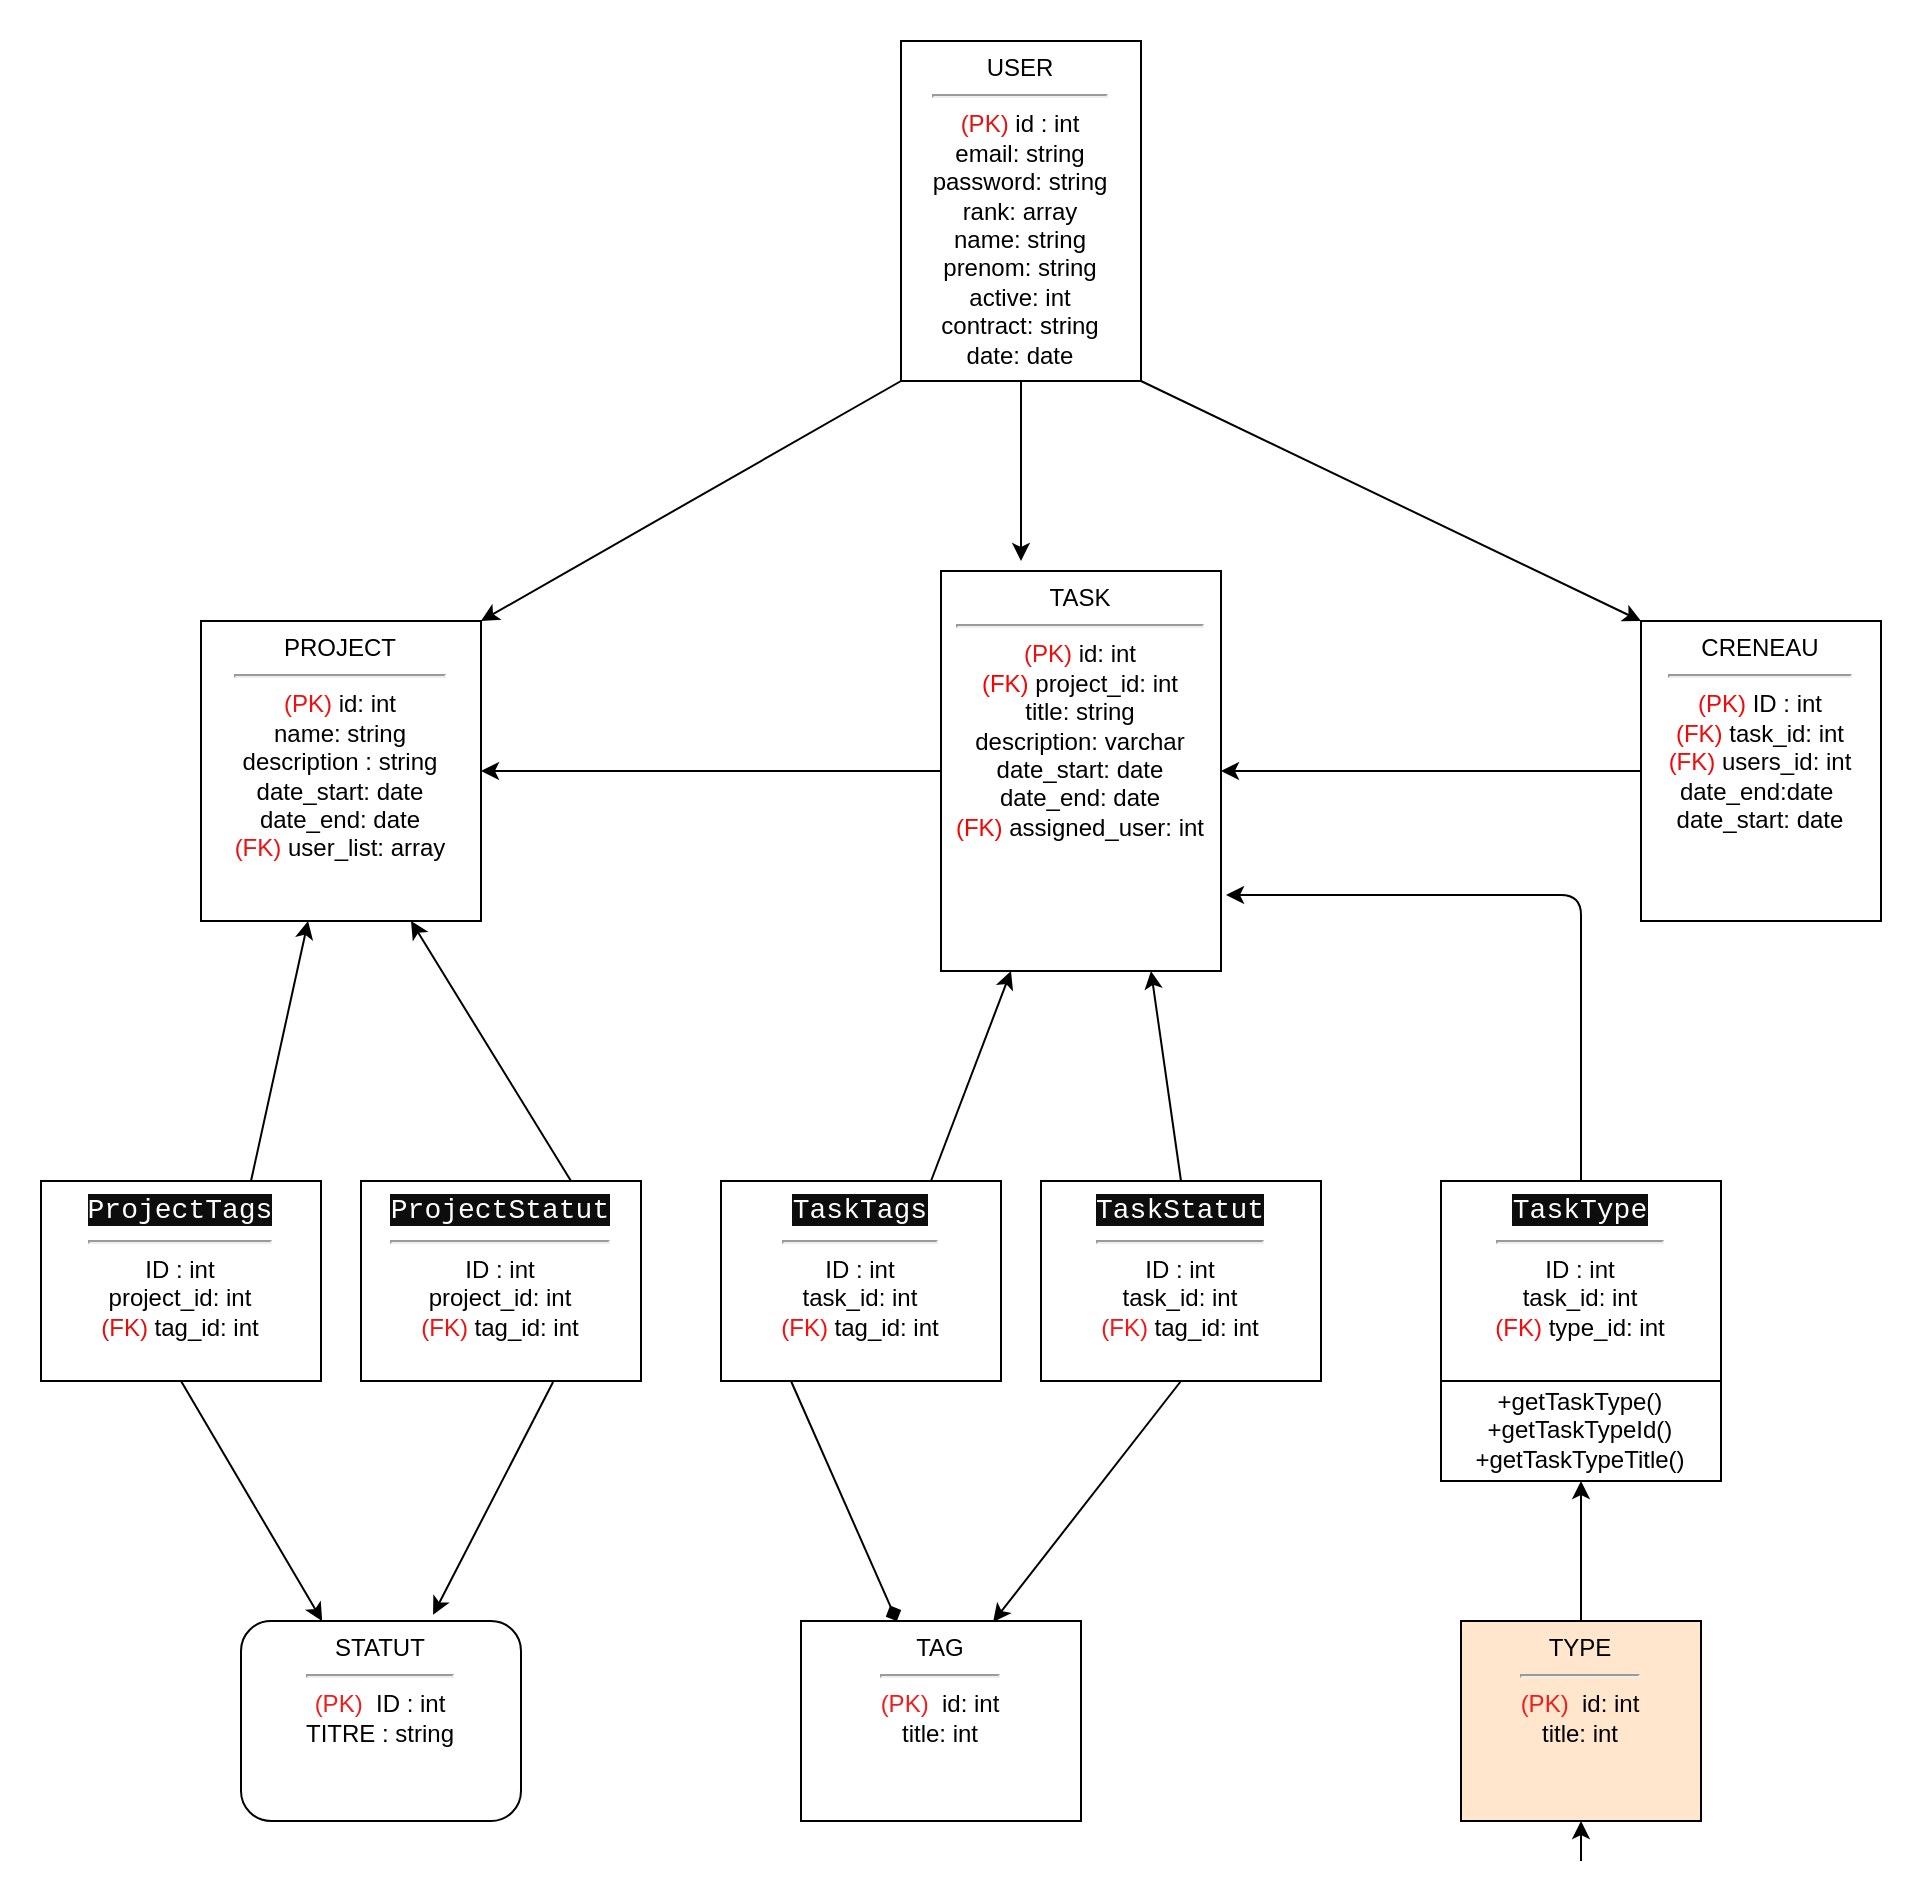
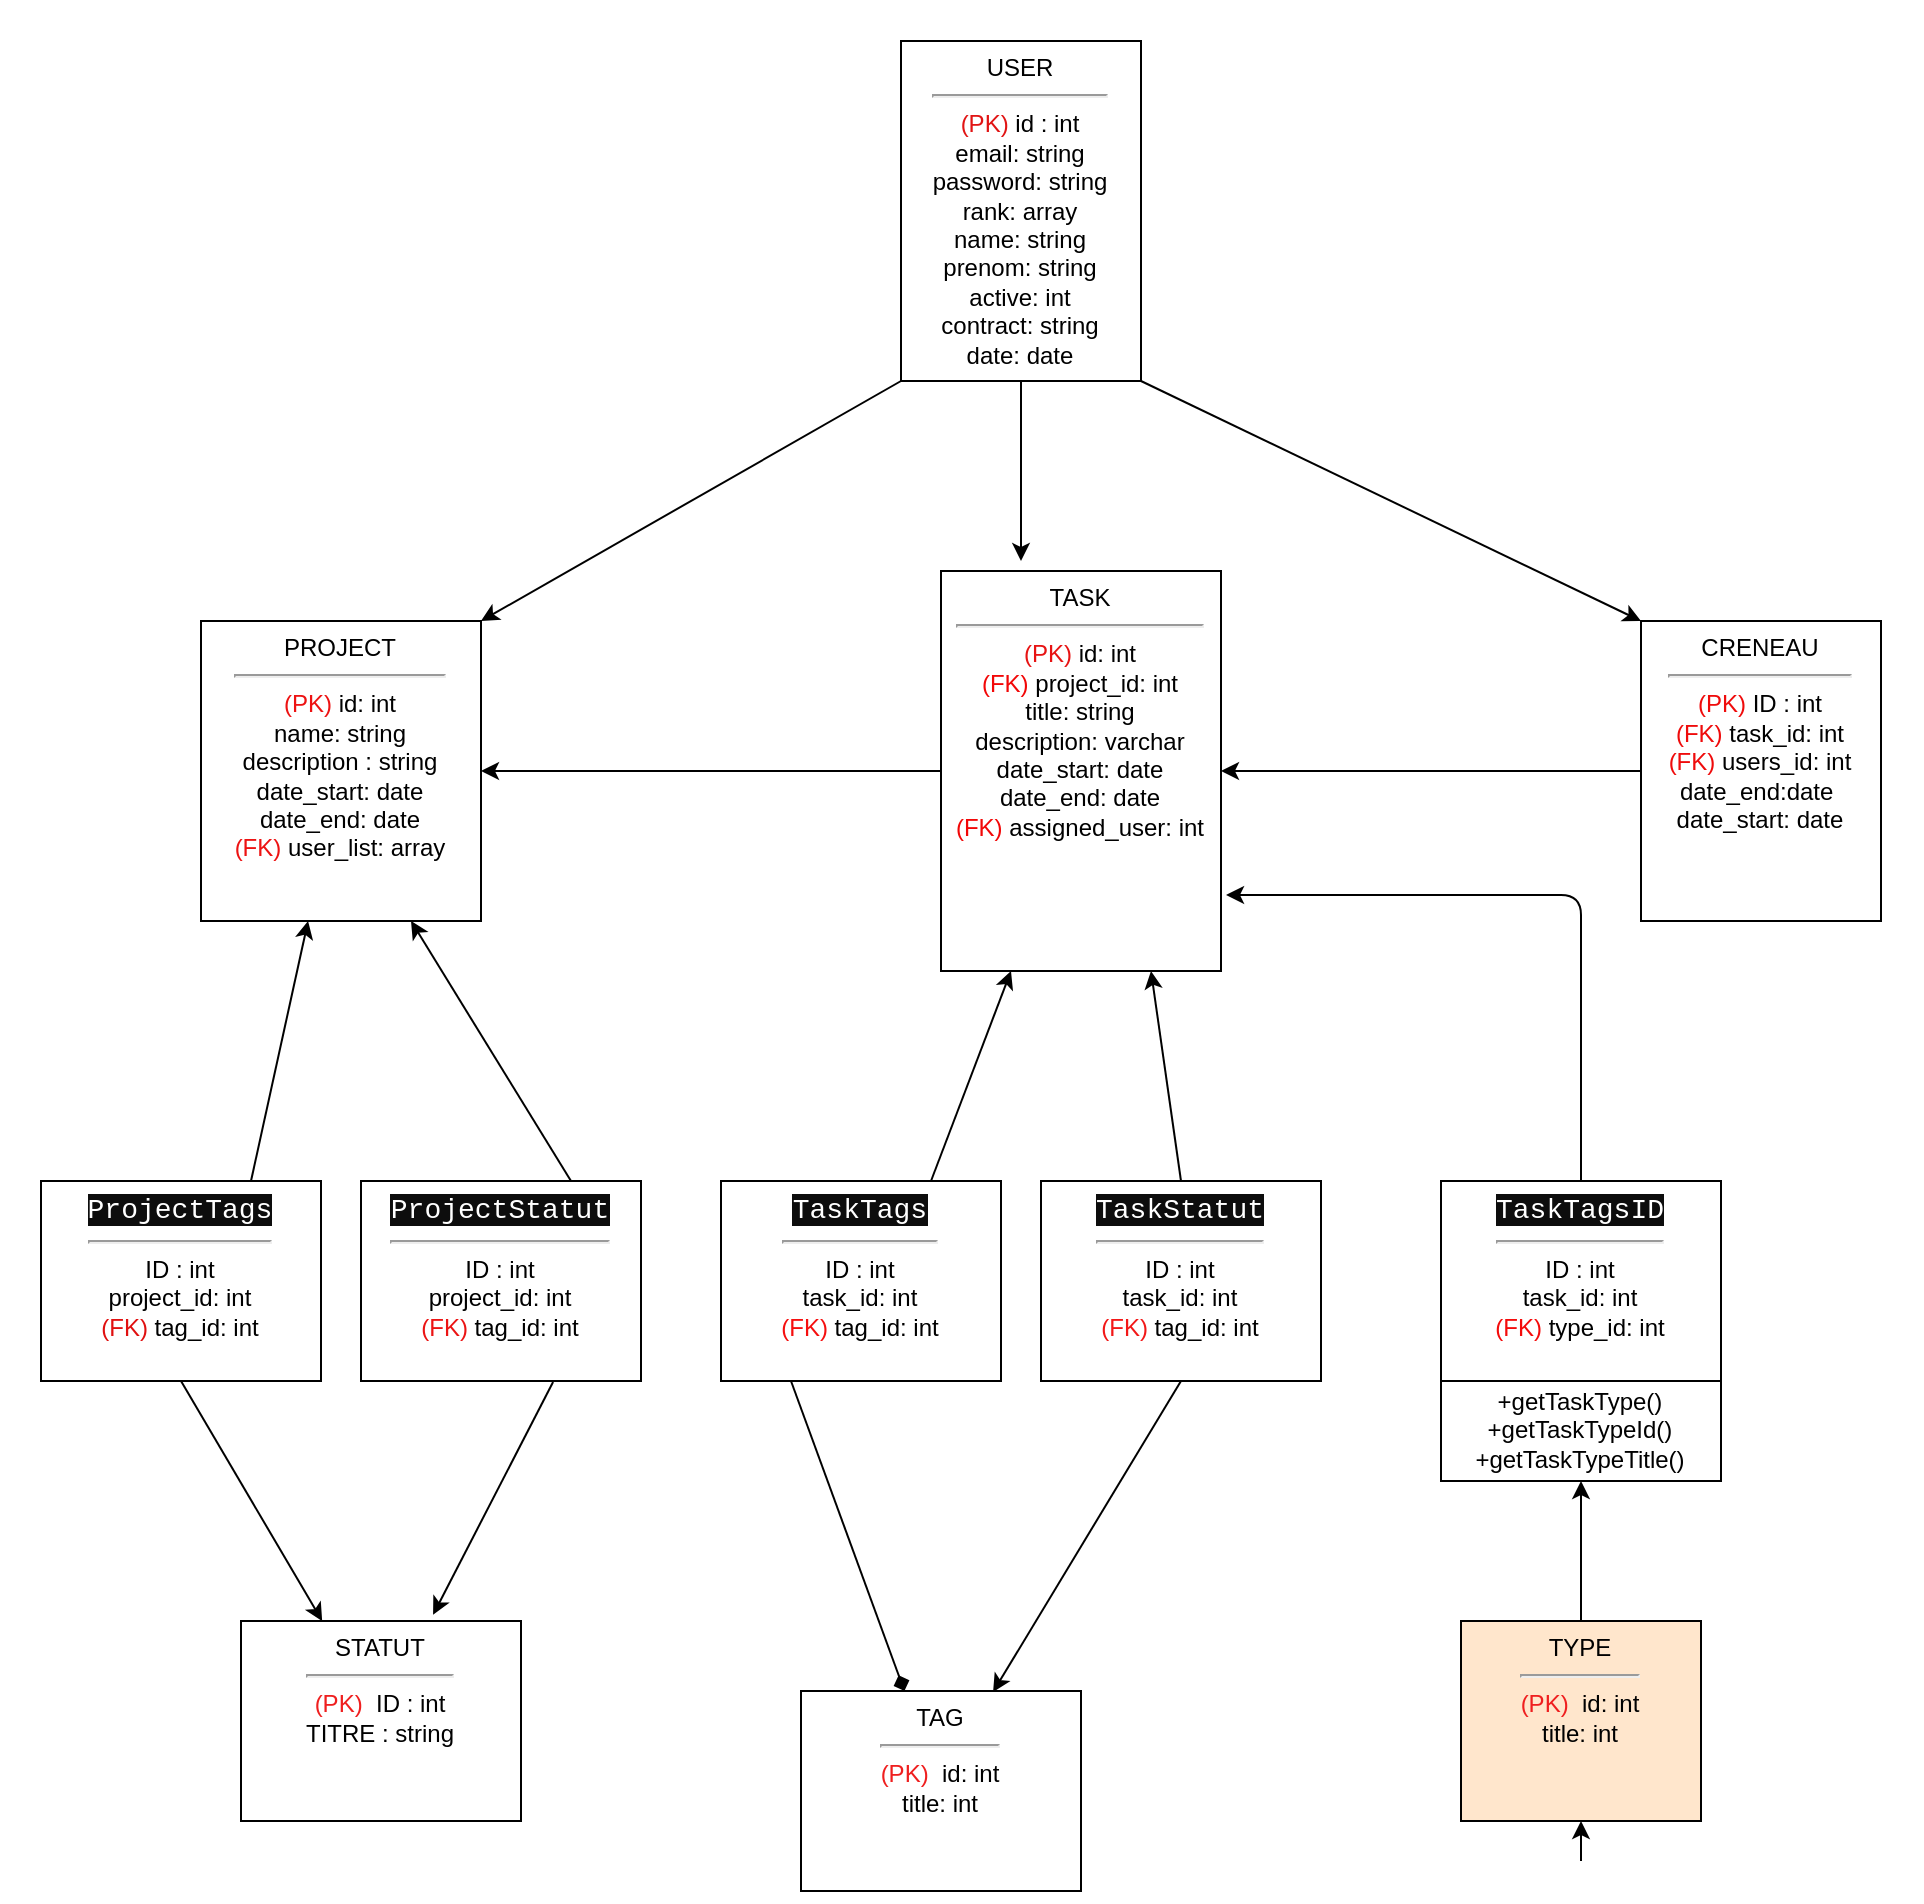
node "TaskType ID : int task_id: int (FK) type_id: int": label "TaskType ID : int task_id: int (FK) type_id: int" -> "TaskTagsID ID : int task_id: int (FK) type_id: int"
node "STATUT(PK) ID : int TITRE : string": shape rounded rectangle -> rectangle
node "TAG(PK) id: int title: int": moved (941, 1721) -> (941, 1791)
